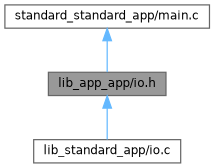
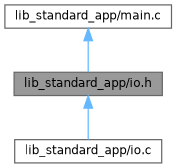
node "standard_standard_app/main.c": label "standard_standard_app/main.c" -> "lib_standard_app/main.c"
node "lib_app_app/io.h": label "lib_app_app/io.h" -> "lib_standard_app/io.h"
